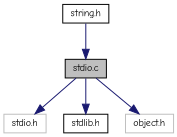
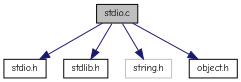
node "string.h": color black -> grey75
edge "string.h" -> "stdio.c": reversed
node "stdio.h": color grey75 -> black
node "object.h": color grey75 -> black
